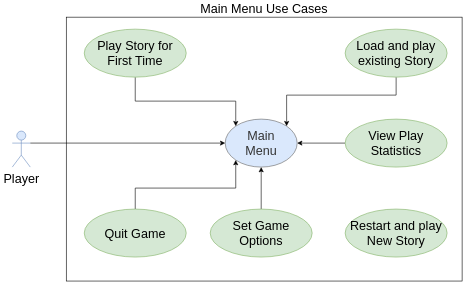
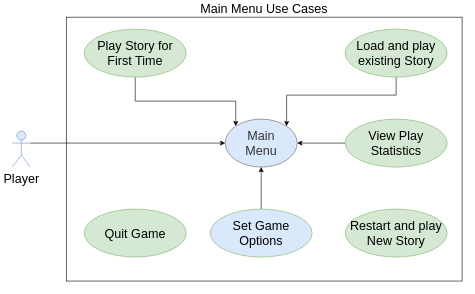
edge "Quit Game" -> "Main Menu": removed
node "Set Game Options": fillcolor #d5e8d4 -> #dae8fc
